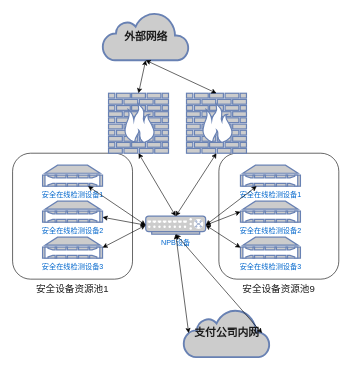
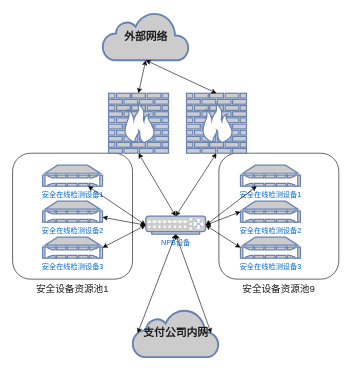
node "支付公司内网": moved (227, 333) -> (176, 333)
